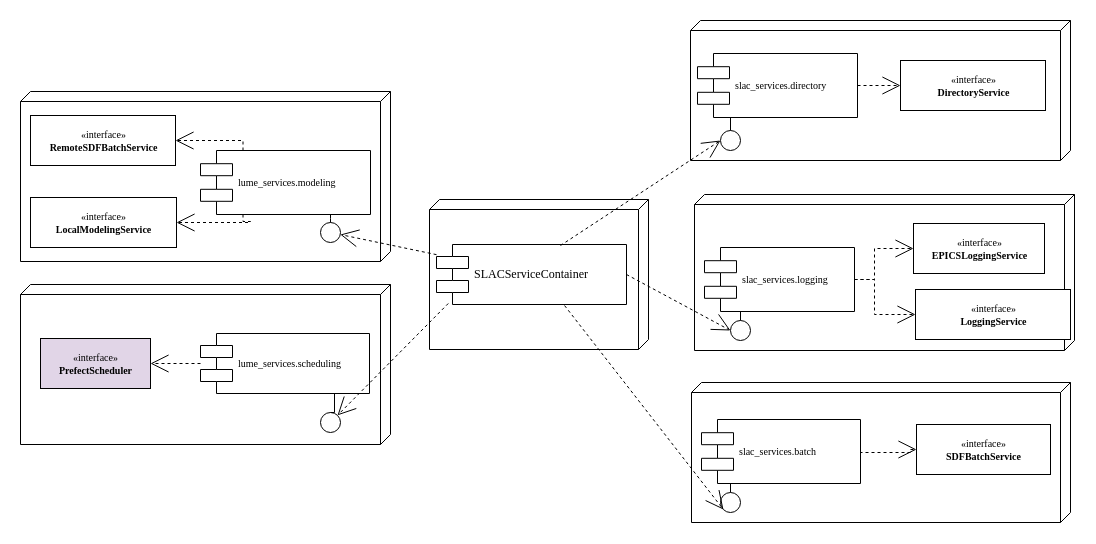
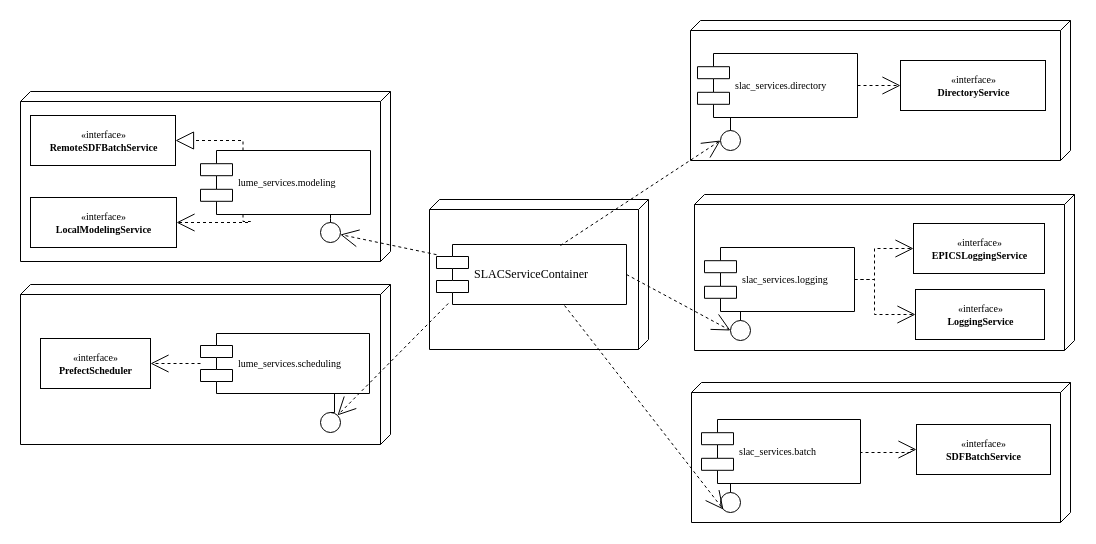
edge "lume_services.modeling" -> "«interface» RemoteSDFBatchService": arrowhead open -> block
node "«interface» LoggingService": size 155x50 -> 129x50
node "«interface» PrefectScheduler": fillcolor #e1d5e7 -> #ffffff
